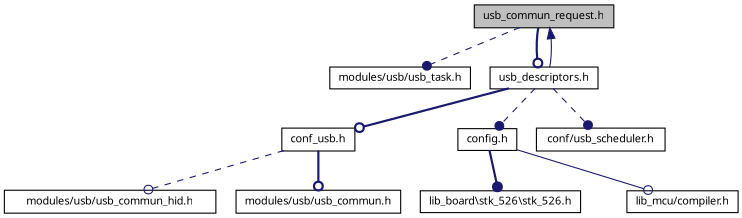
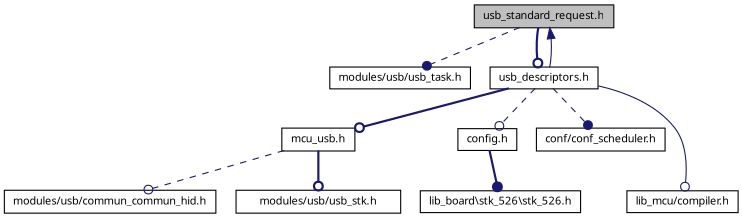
node "usb_commun_request.h": label "usb_commun_request.h" -> "usb_standard_request.h"
edge "usb_descriptors.h" -> "config.h": arrowhead dot -> odot
node "conf_usb.h": label "conf_usb.h" -> "mcu_usb.h"
node "conf/usb_scheduler.h": label "conf/usb_scheduler.h" -> "conf/conf_scheduler.h"
edge "config.h" -> "lib_mcu/compiler.h": now "usb_descriptors.h" -> "lib_mcu/compiler.h"
node "modules/usb/usb_commun_hid.h": label "modules/usb/usb_commun_hid.h" -> "modules/usb/commun_commun_hid.h"
node "modules/usb/usb_commun.h": label "modules/usb/usb_commun.h" -> "modules/usb/usb_stk.h"
